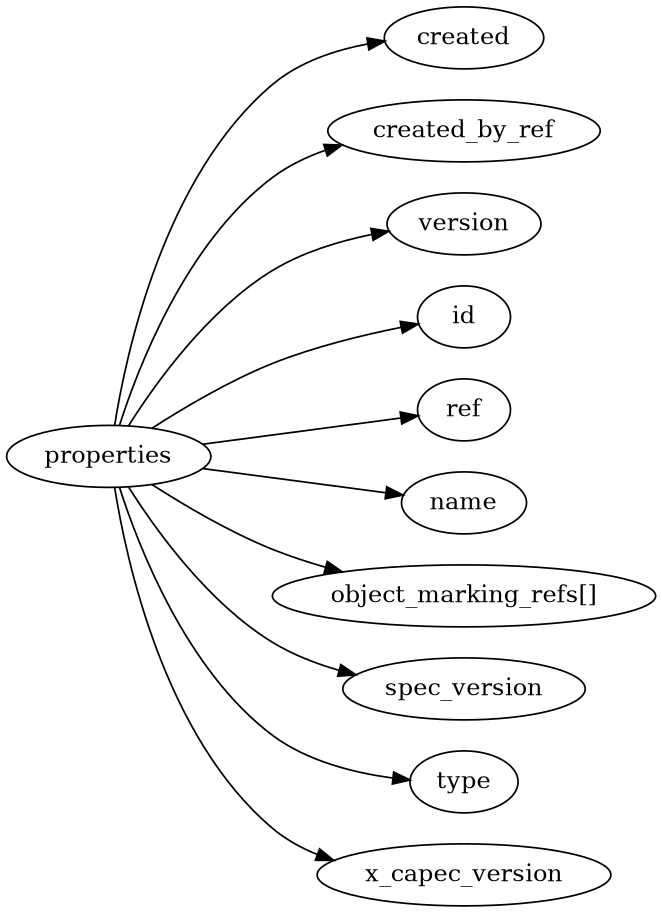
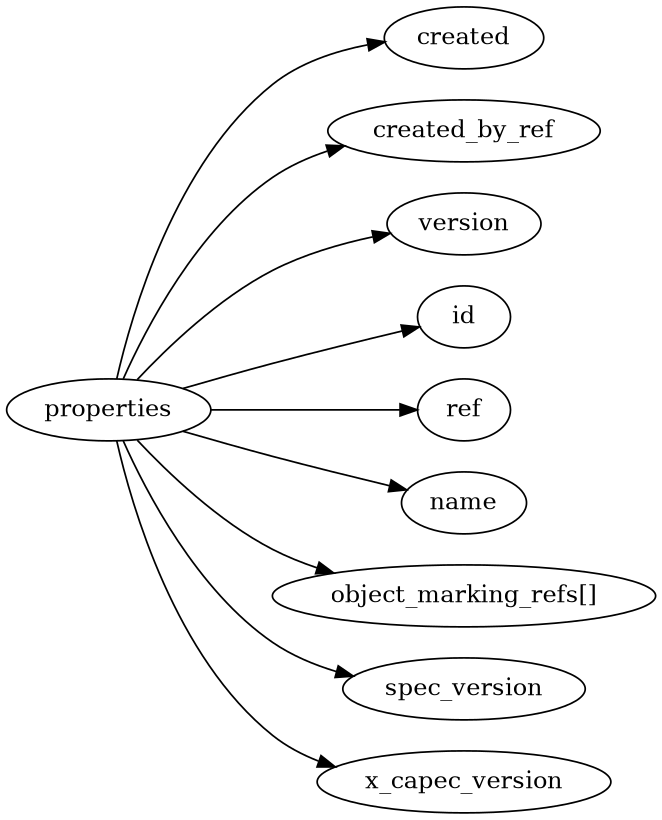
node "type": removed
